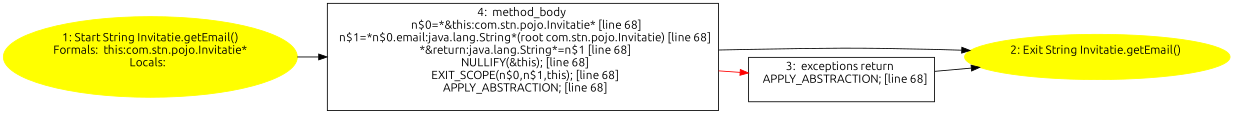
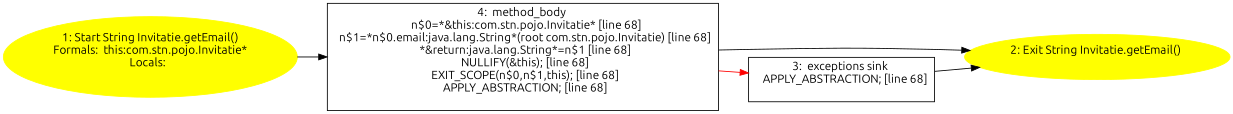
node "3:  exceptions return APPLY_ABSTRACTION; [line 68]": label "3:  exceptions return APPLY_ABSTRACTION; [line 68]" -> "3:  exceptions sink APPLY_ABSTRACTION; [line 68]"
